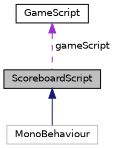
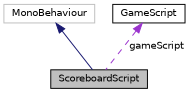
edge "MonoBehaviour" -> "ScoreboardScript": reversed
